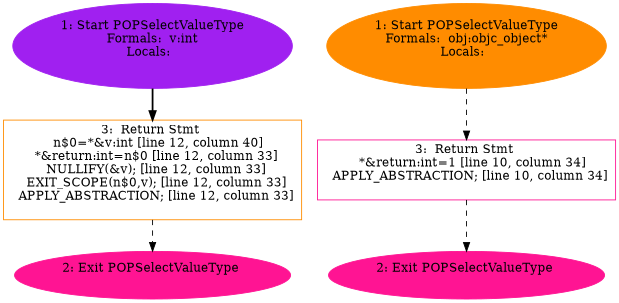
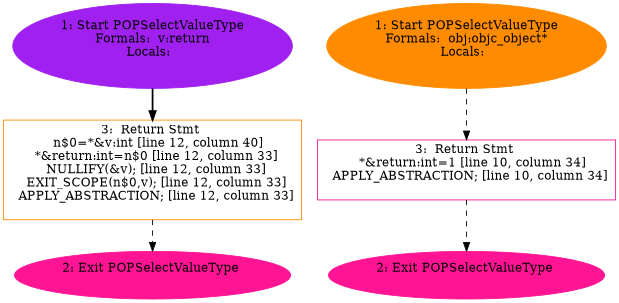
node "1: Start POPSelectValueType Formals:  v:int Locals:": label "1: Start POPSelectValueType Formals:  v:int Locals:" -> "1: Start POPSelectValueType Formals:  v:return Locals:"
